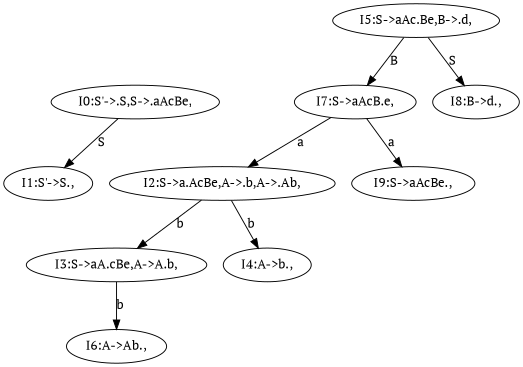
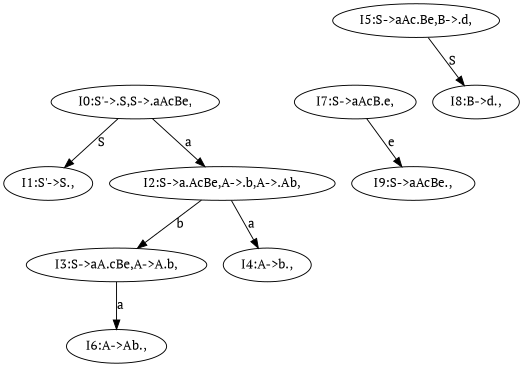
edge "I5:S->aAc.Be,B->.d," -> "I7:S->aAcB.e,": removed, label "B"
edge "I7:S->aAcB.e," -> "I2:S->a.AcBe,A->.b,A->.Ab,": now "I0:S'->.S,S->.aAcBe," -> "I2:S->a.AcBe,A->.b,A->.Ab,"
edge "I7:S->aAcB.e," -> "I9:S->aAcBe.,": label "a" -> "e"
edge "I2:S->a.AcBe,A->.b,A->.Ab," -> "I4:A->b.,": label "b" -> "a"
edge "I3:S->aA.cBe,A->A.b," -> "I6:A->Ab.,": label "b" -> "a"
